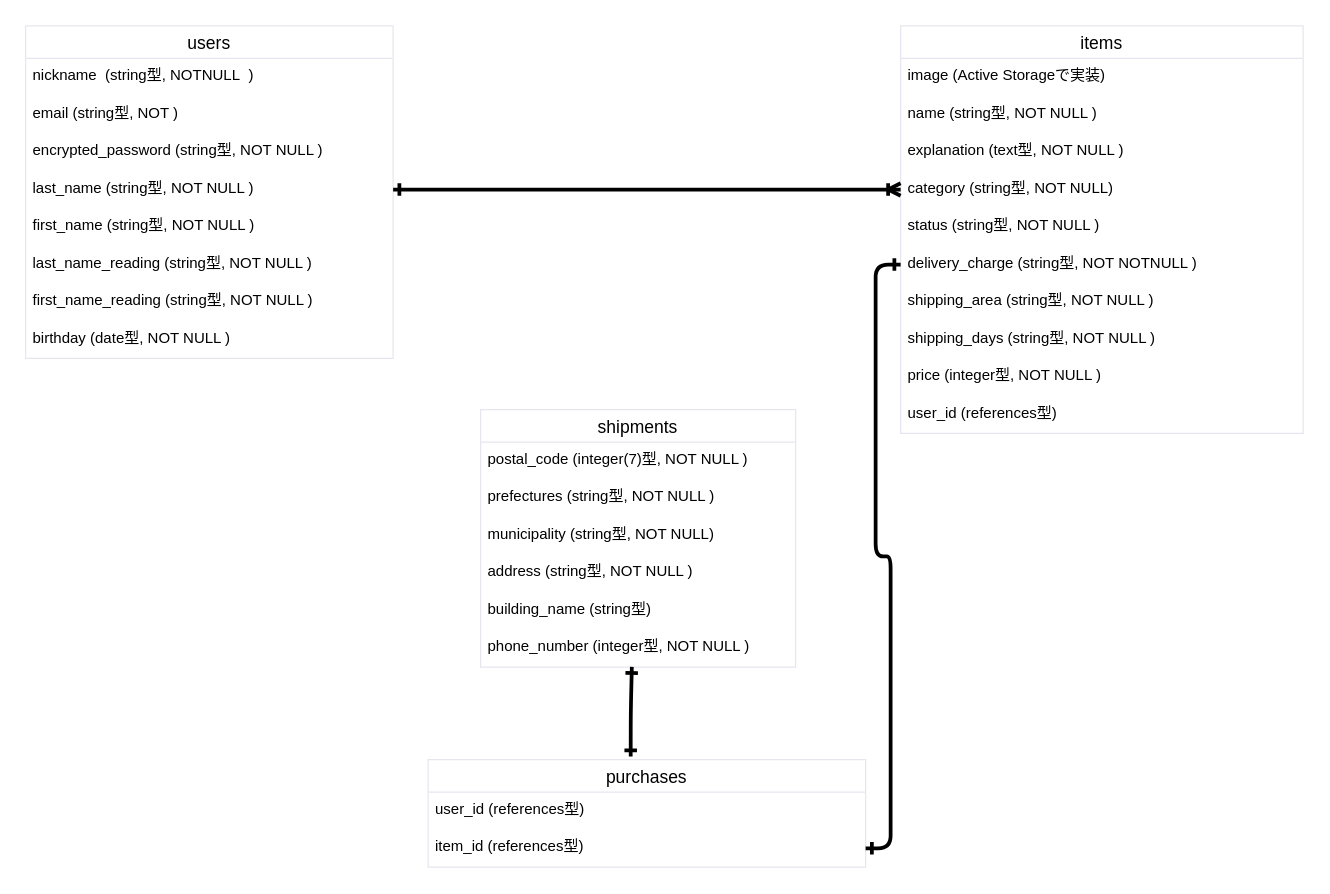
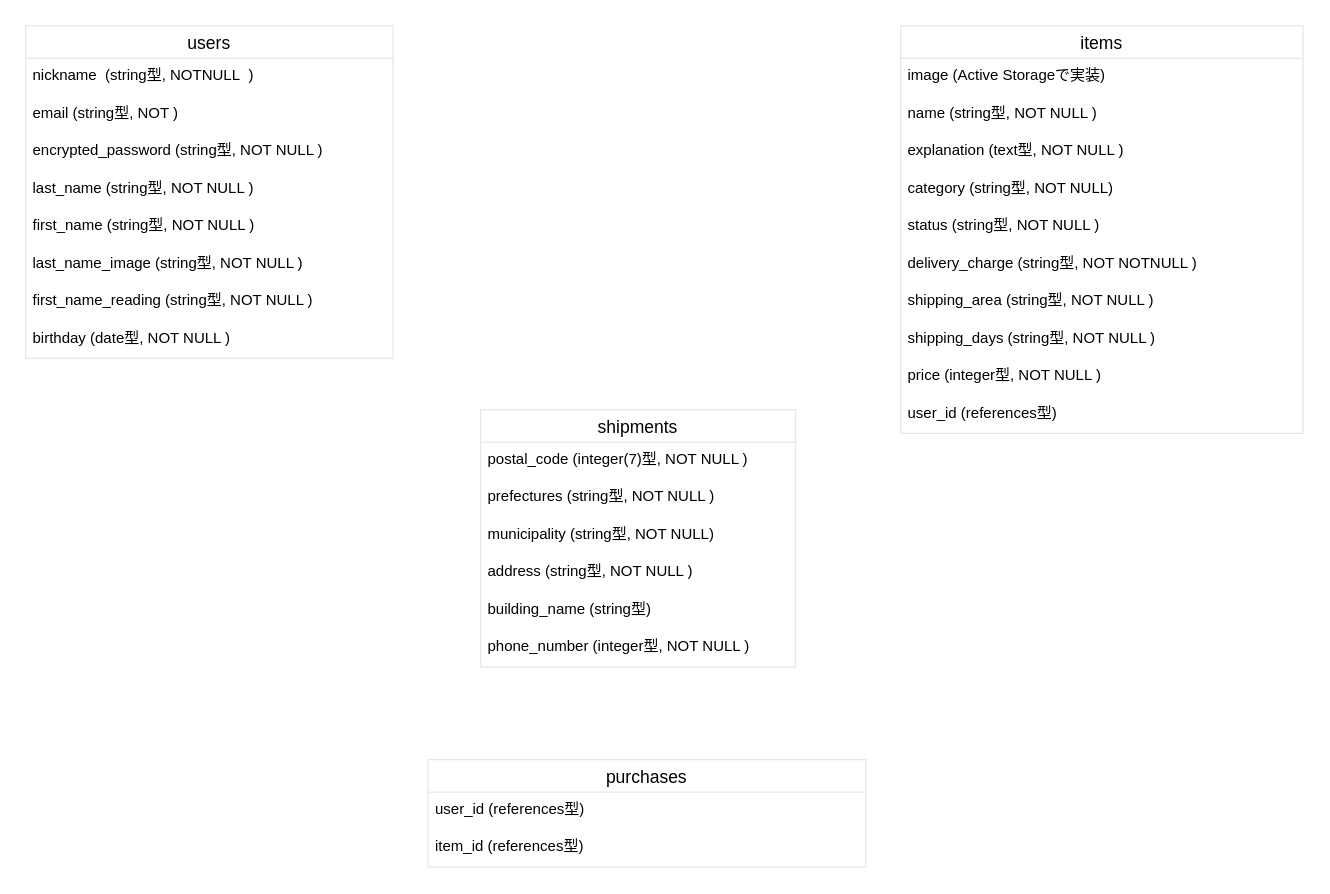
edge "last_name (string型, NOT NULL )" -- "category (string型, NOT NULL)": removed
node "last_name_reading (string型, NOT NULL )": label "last_name_reading (string型, NOT NULL )" -> "last_name_image (string型, NOT NULL )"
edge "delivery_charge (string型, NOT NOTNULL )" -- "item_id (references型)": removed
edge "phone_number (integer型, NOT NULL )" -- "purchases": removed
